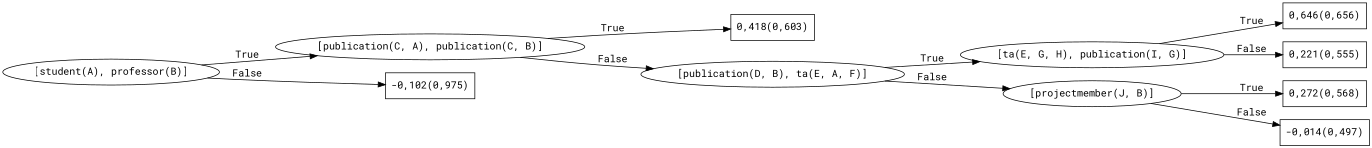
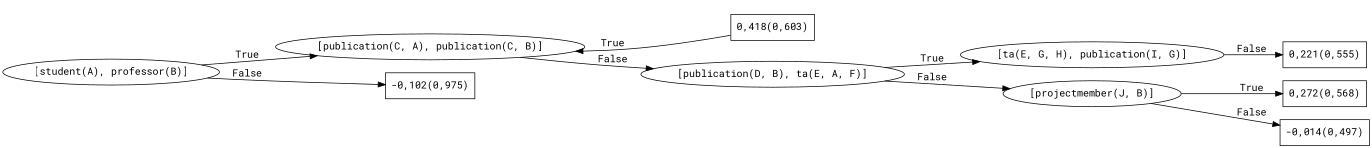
node "0,646(0,656)": removed
edge "[publication(C, A), publication(C, B)]" -> "0,418(0,603)": reversed
